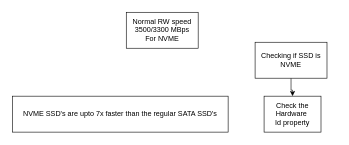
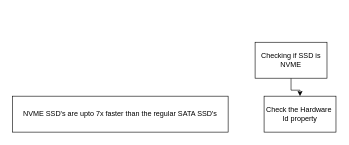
node "Normal RW speed 3500/3300 MBps For NVME": removed
node "Check the Hardware Id property": size 57x36 -> 72x36
